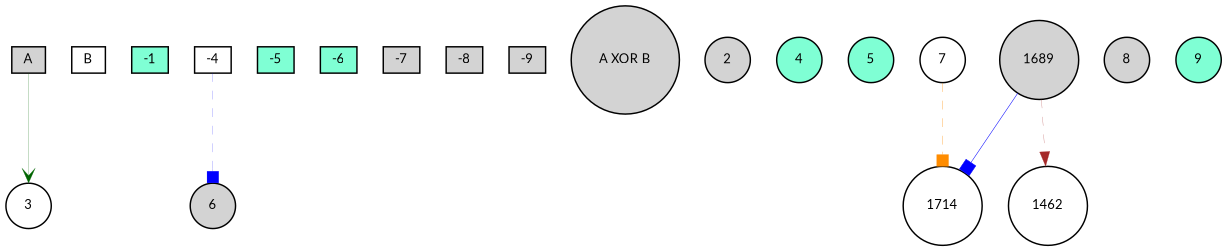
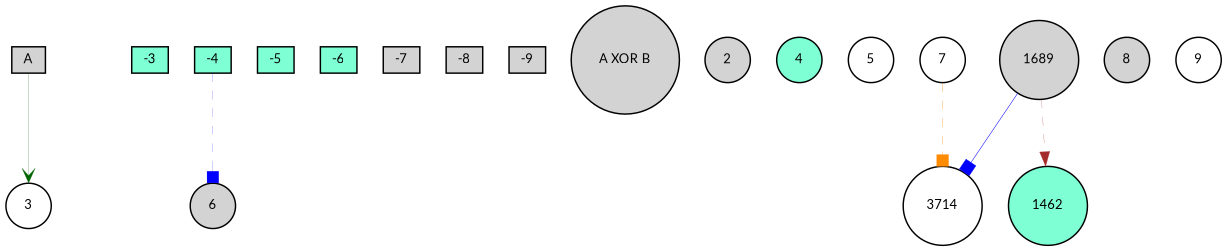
node "B": removed
node "-1": label "-1" -> "-3"
node "-4": fillcolor white -> aquamarine
node "5": fillcolor aquamarine -> white
node "9": fillcolor aquamarine -> white
node "1714": label "1714" -> "3714"
node "1462": fillcolor white -> aquamarine
